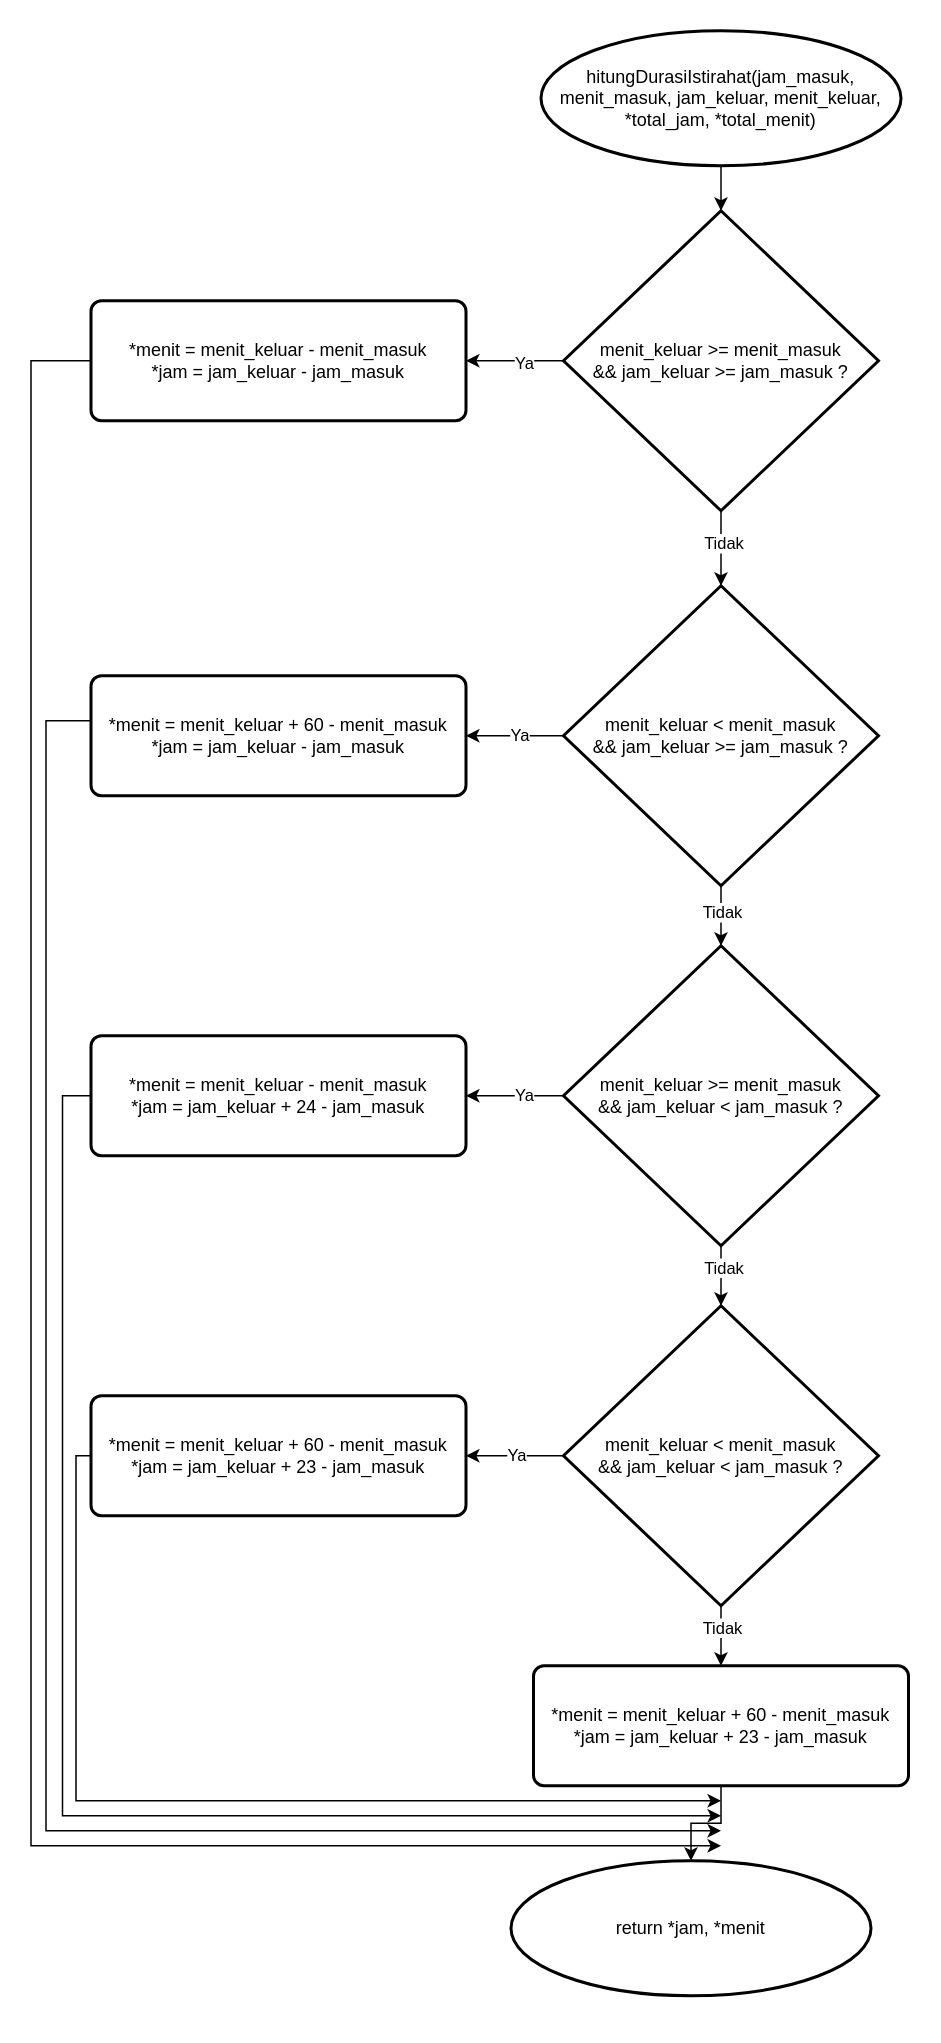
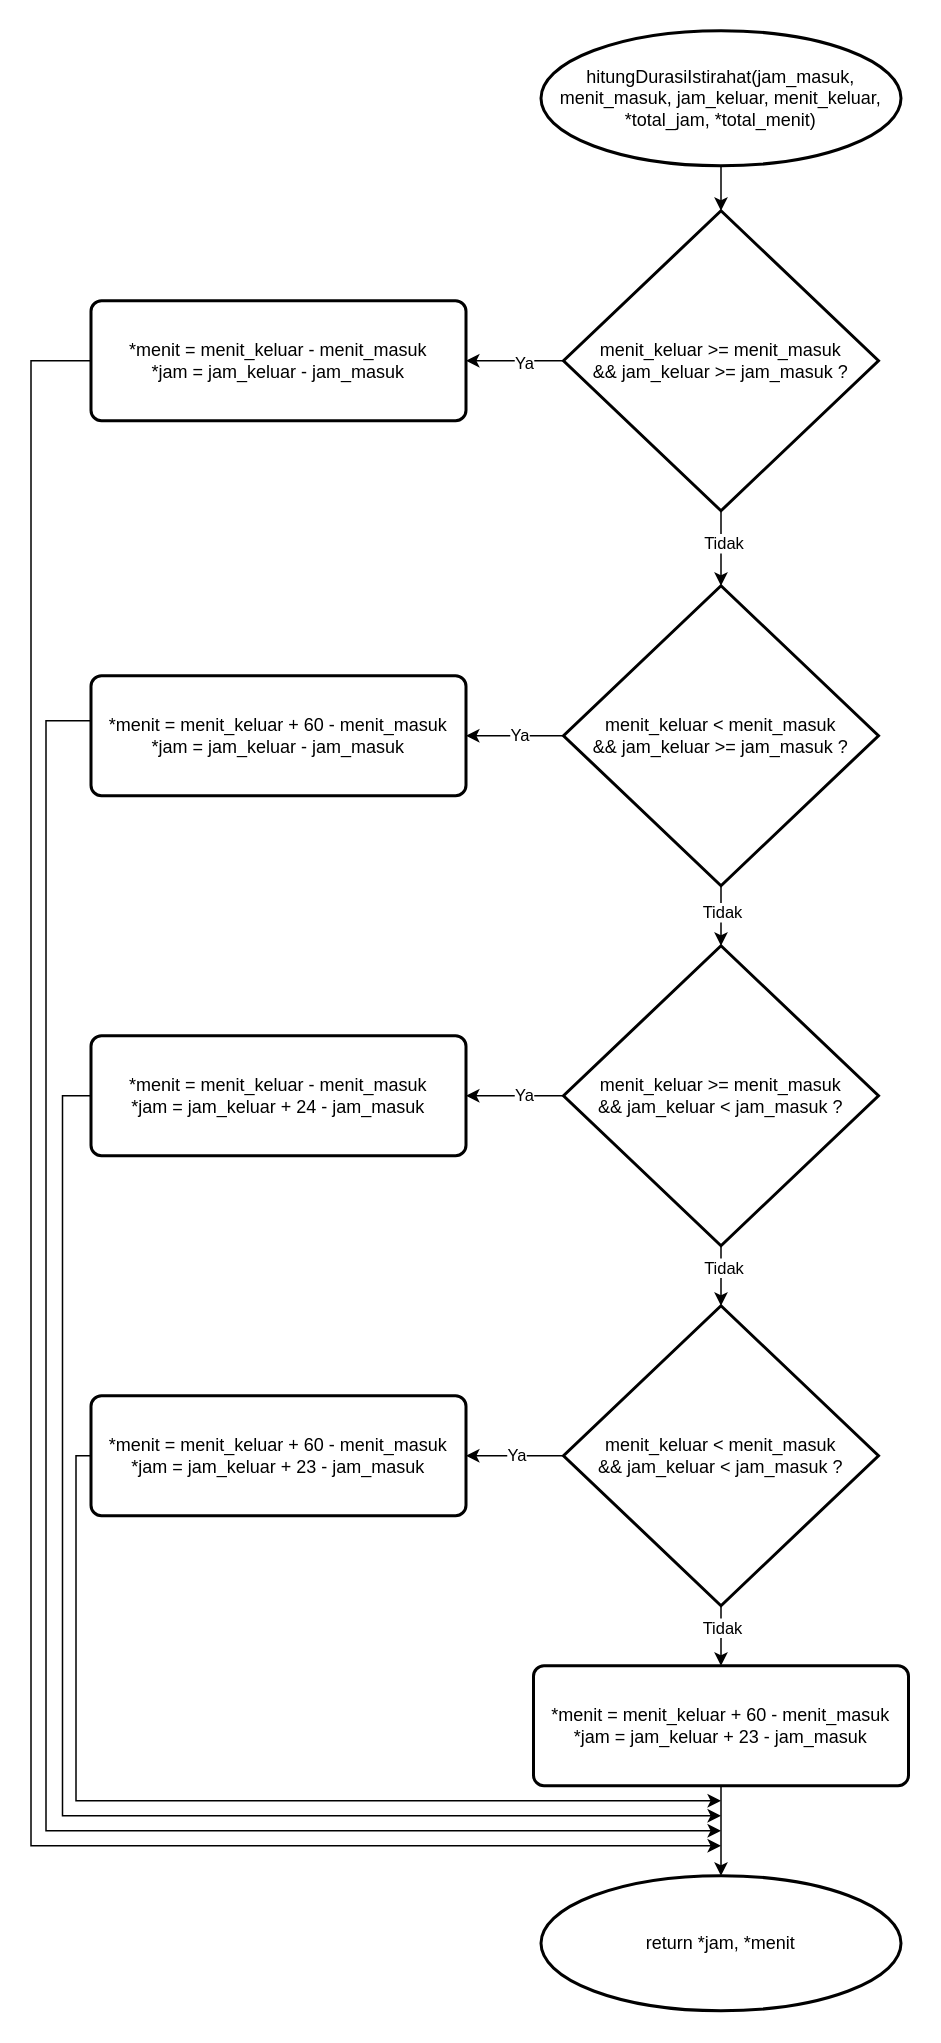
node "return *jam, *menit": moved (691, 1928) -> (721, 1943)
